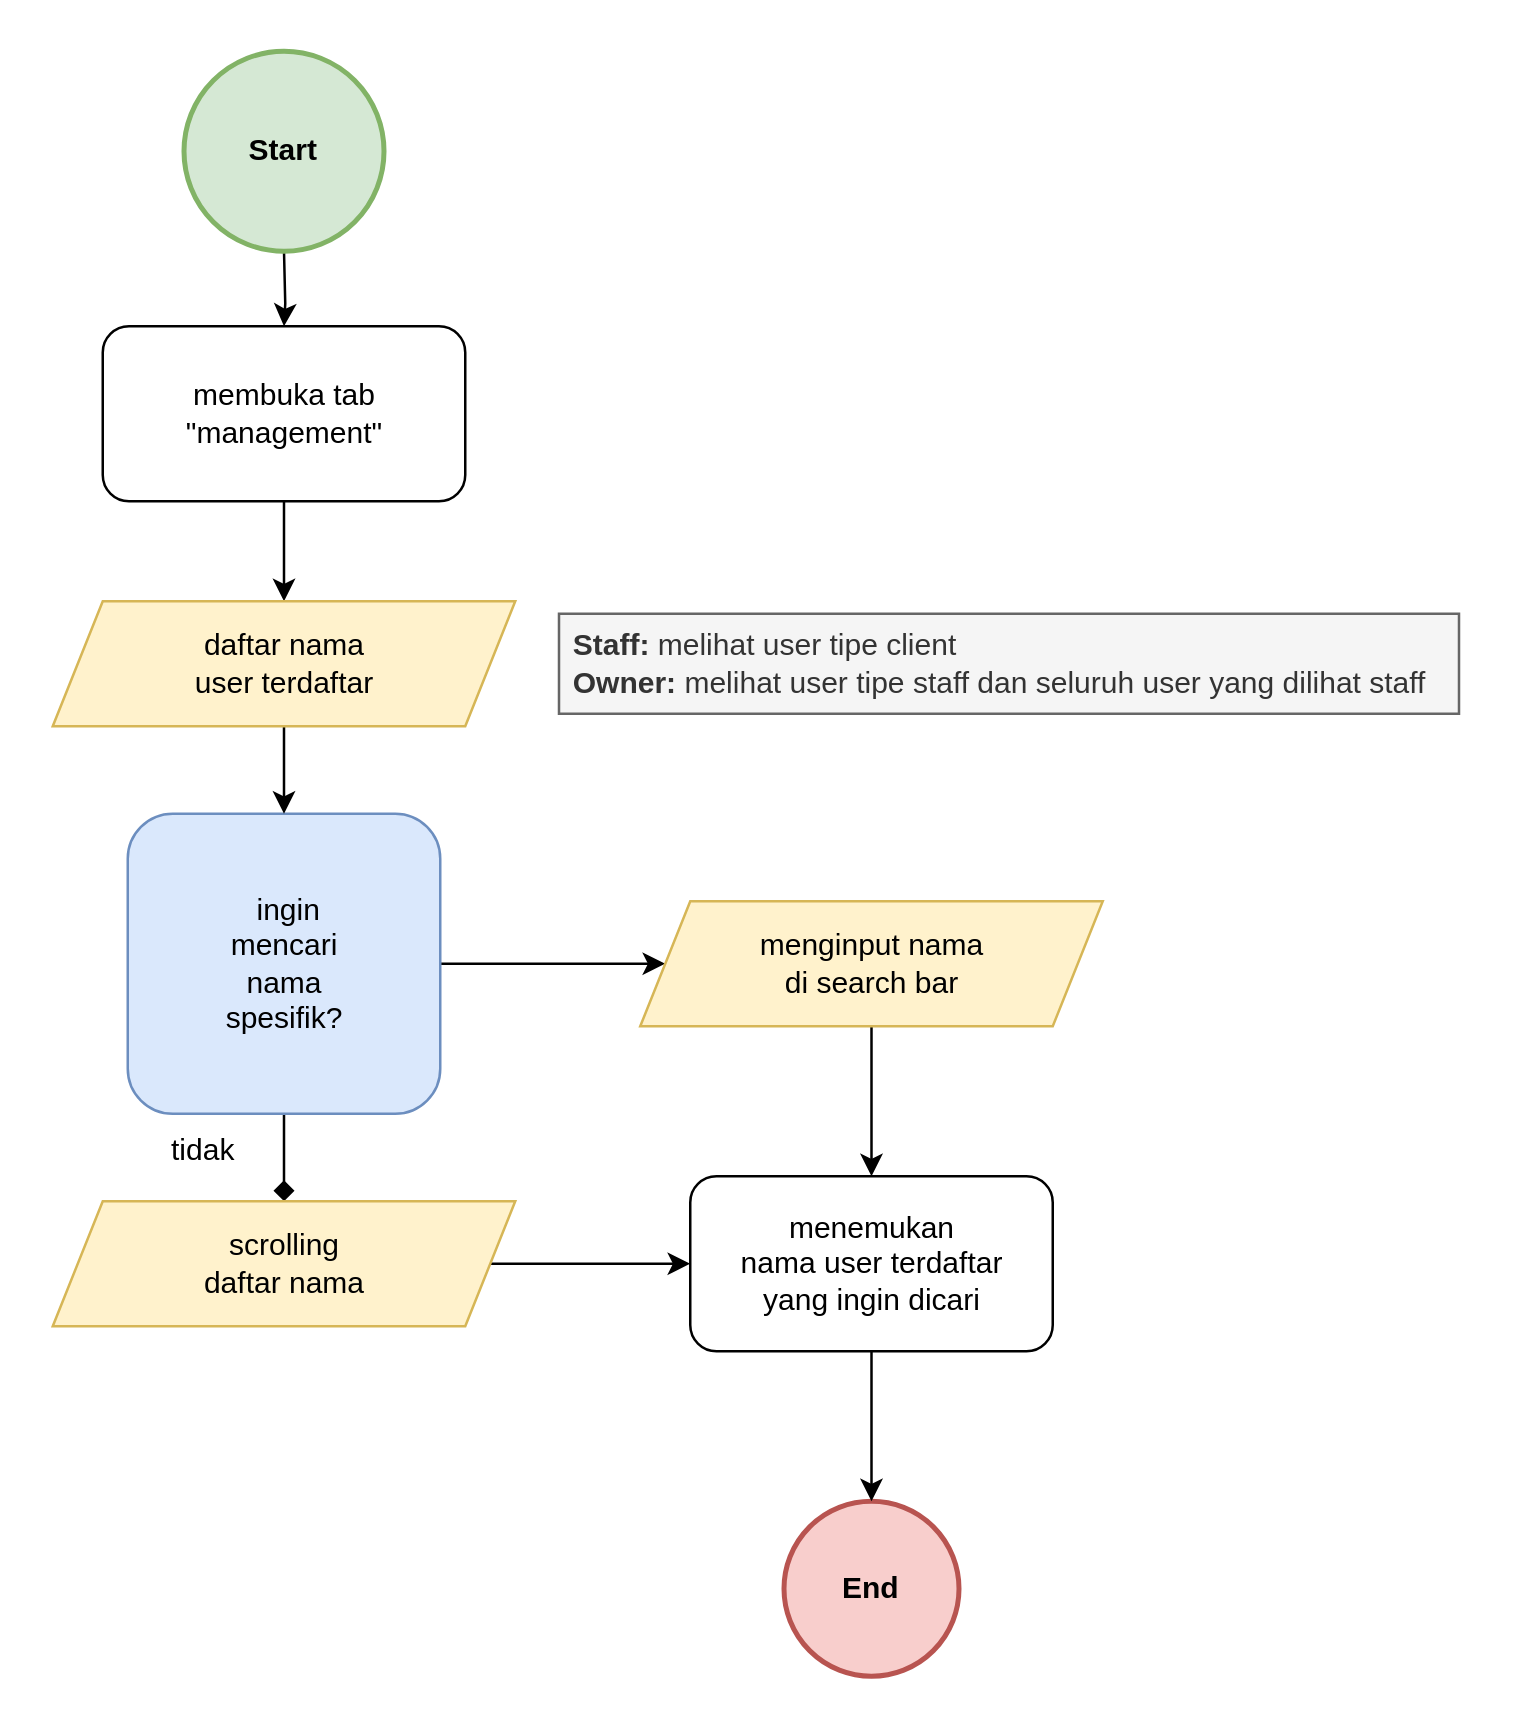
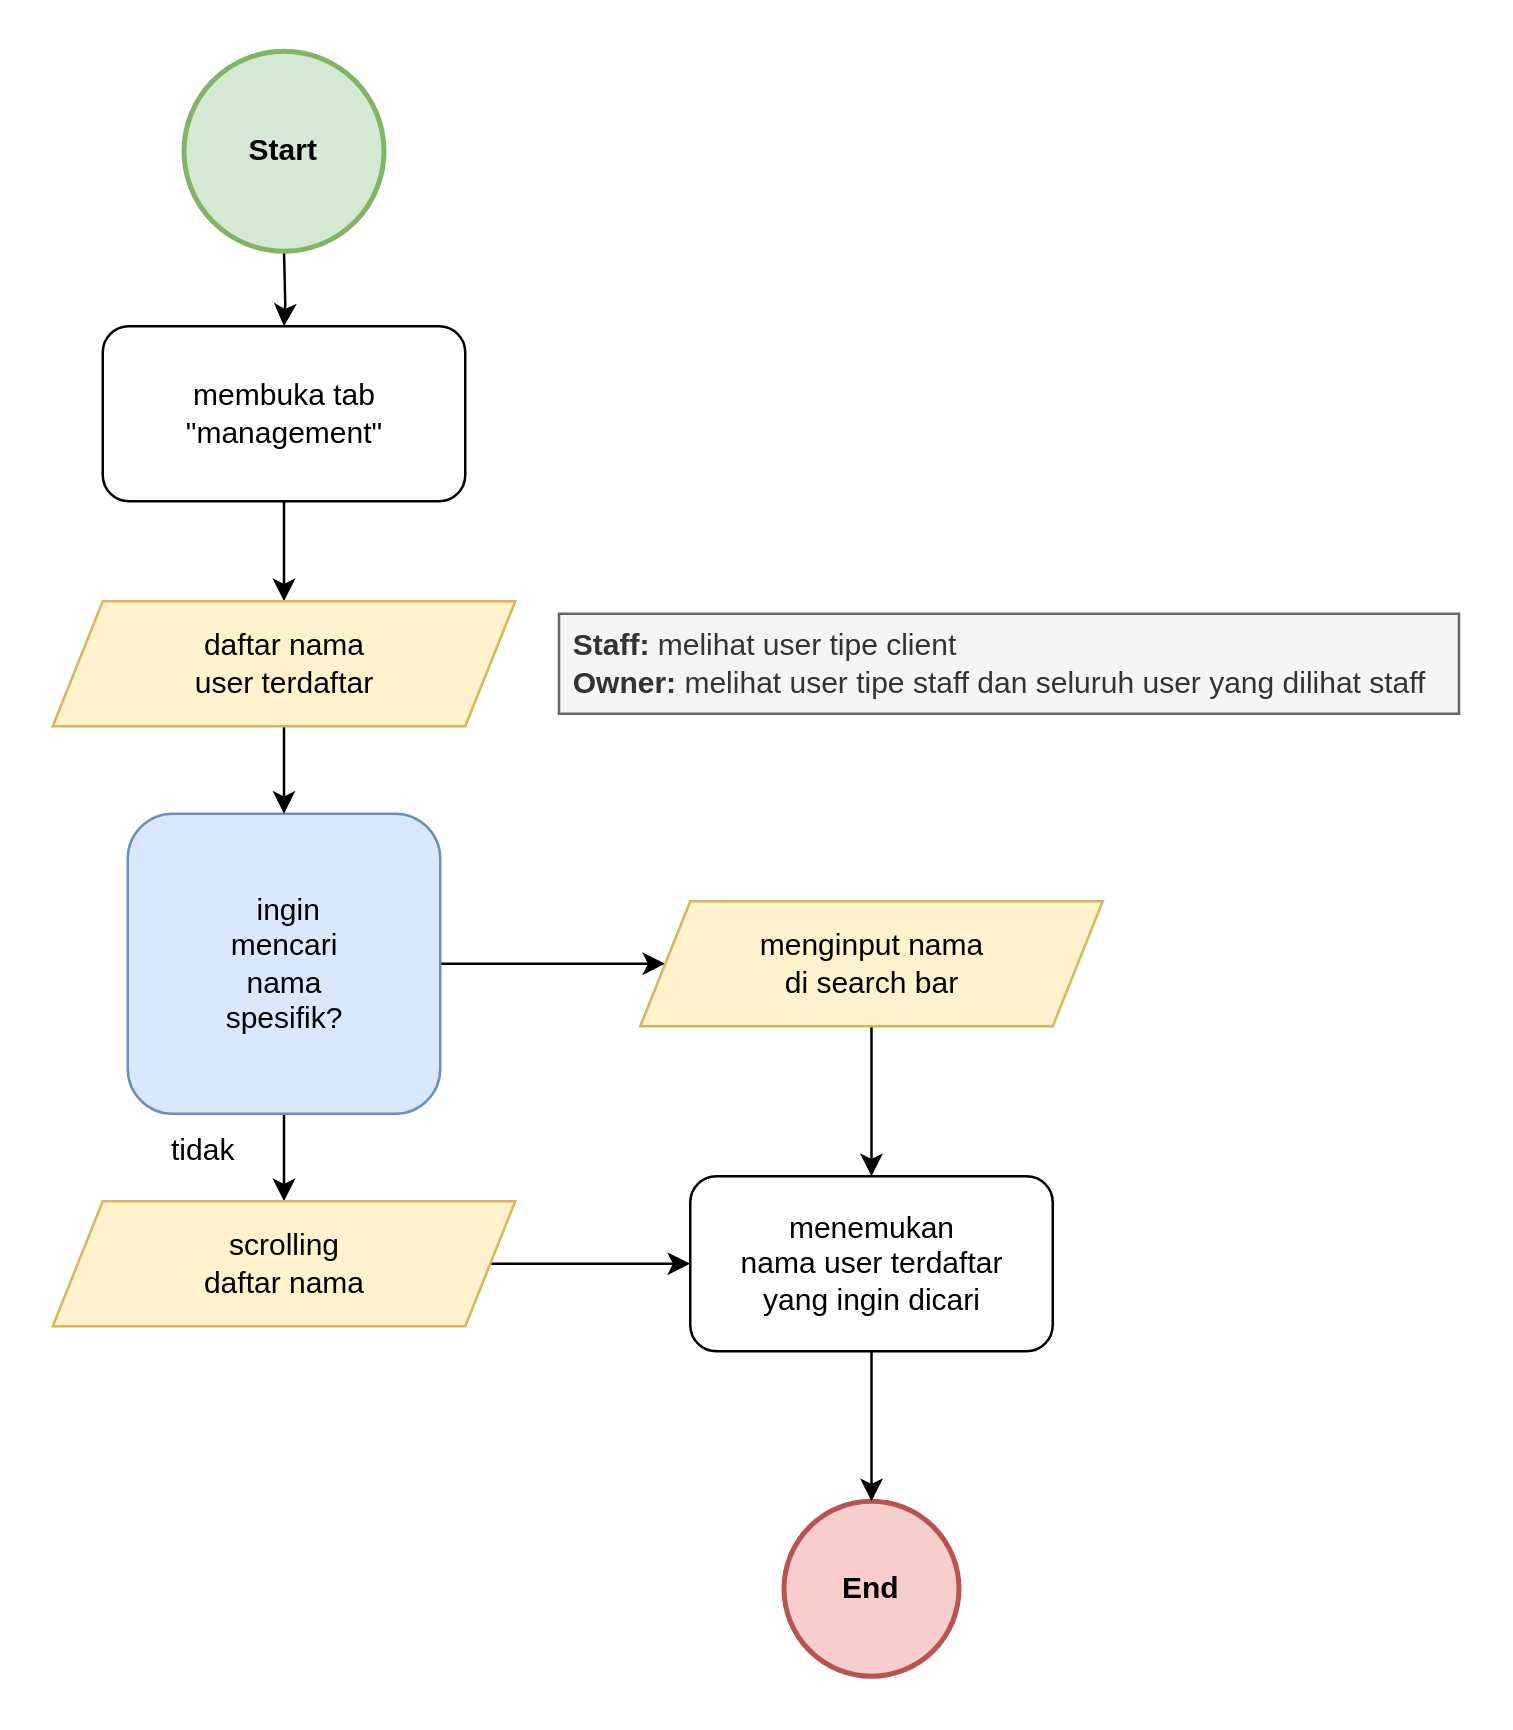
edge "ingin mencari nama spesifik?" -> "scrolling daftar nama": arrowhead diamond -> classic
